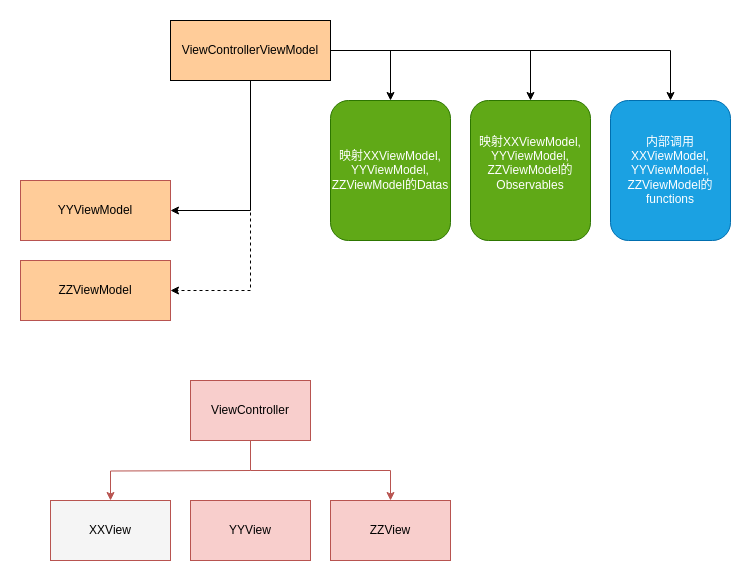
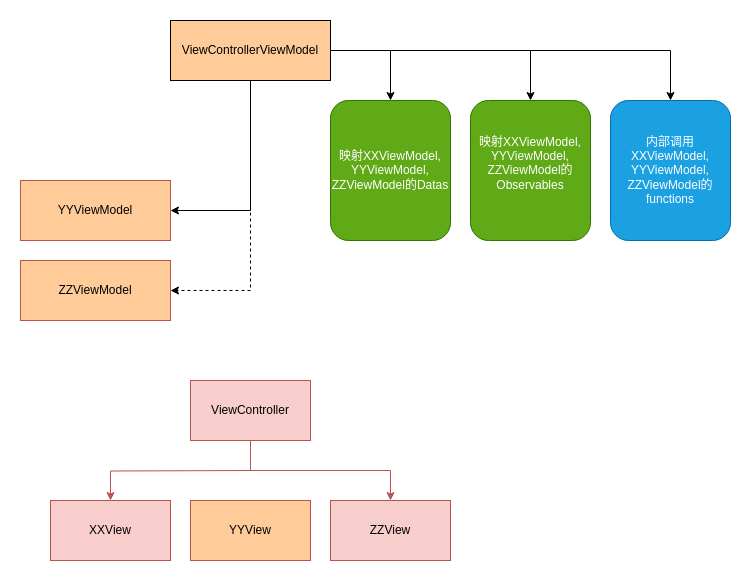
node "XXView": fillcolor #f5f5f5 -> #f8cecc
node "YYView": fillcolor #f8cecc -> #ffcc99
